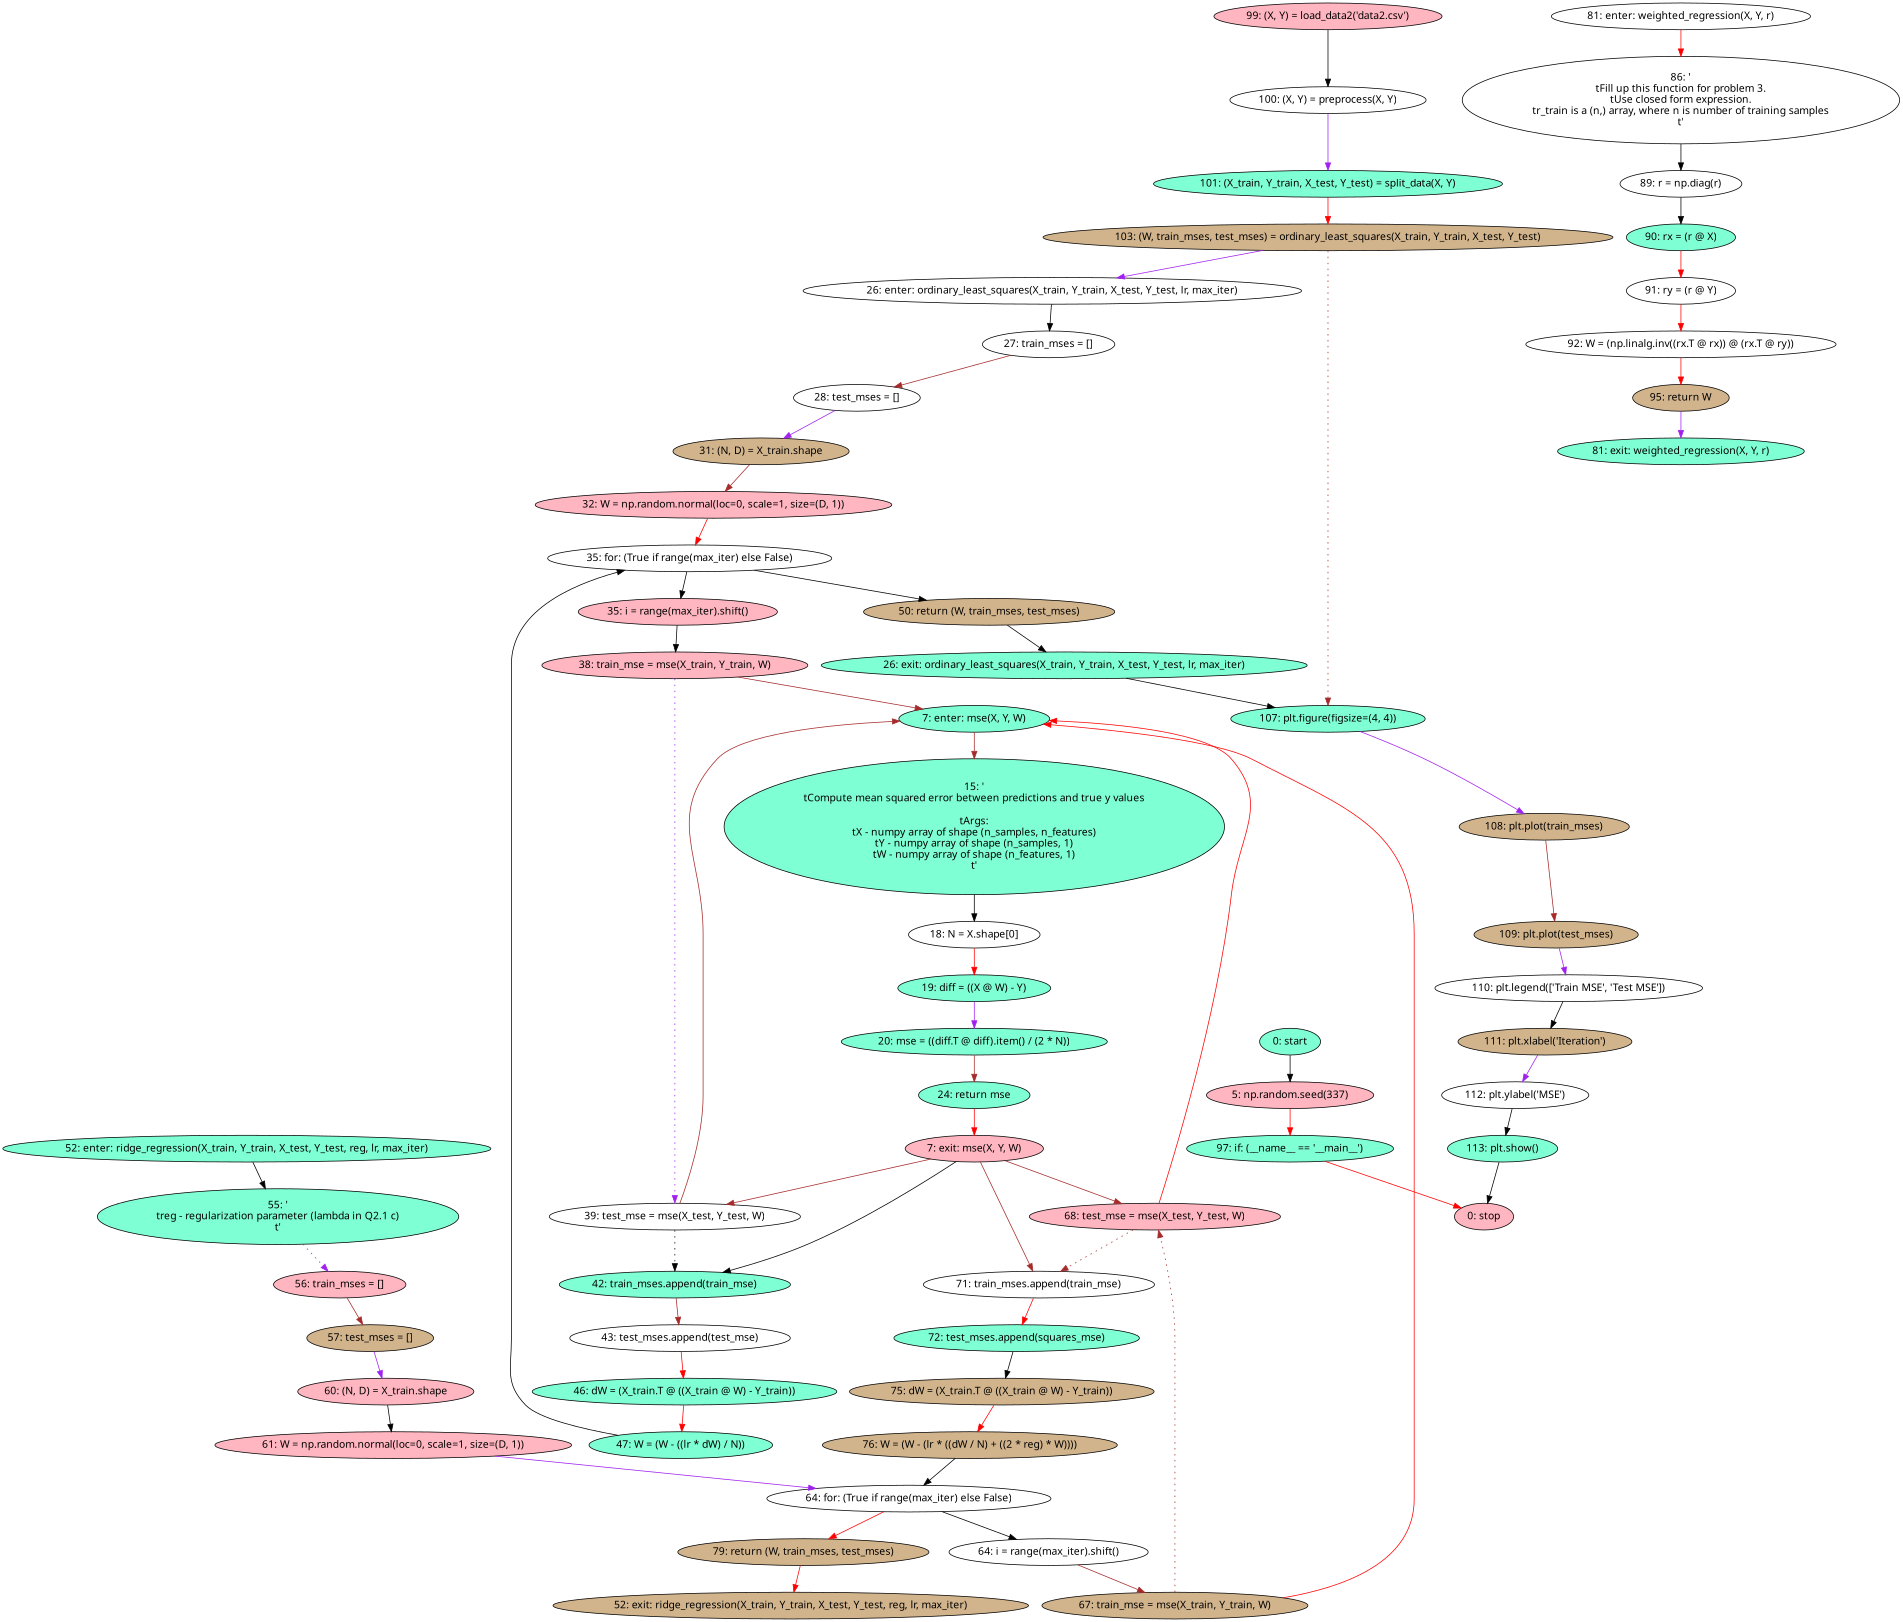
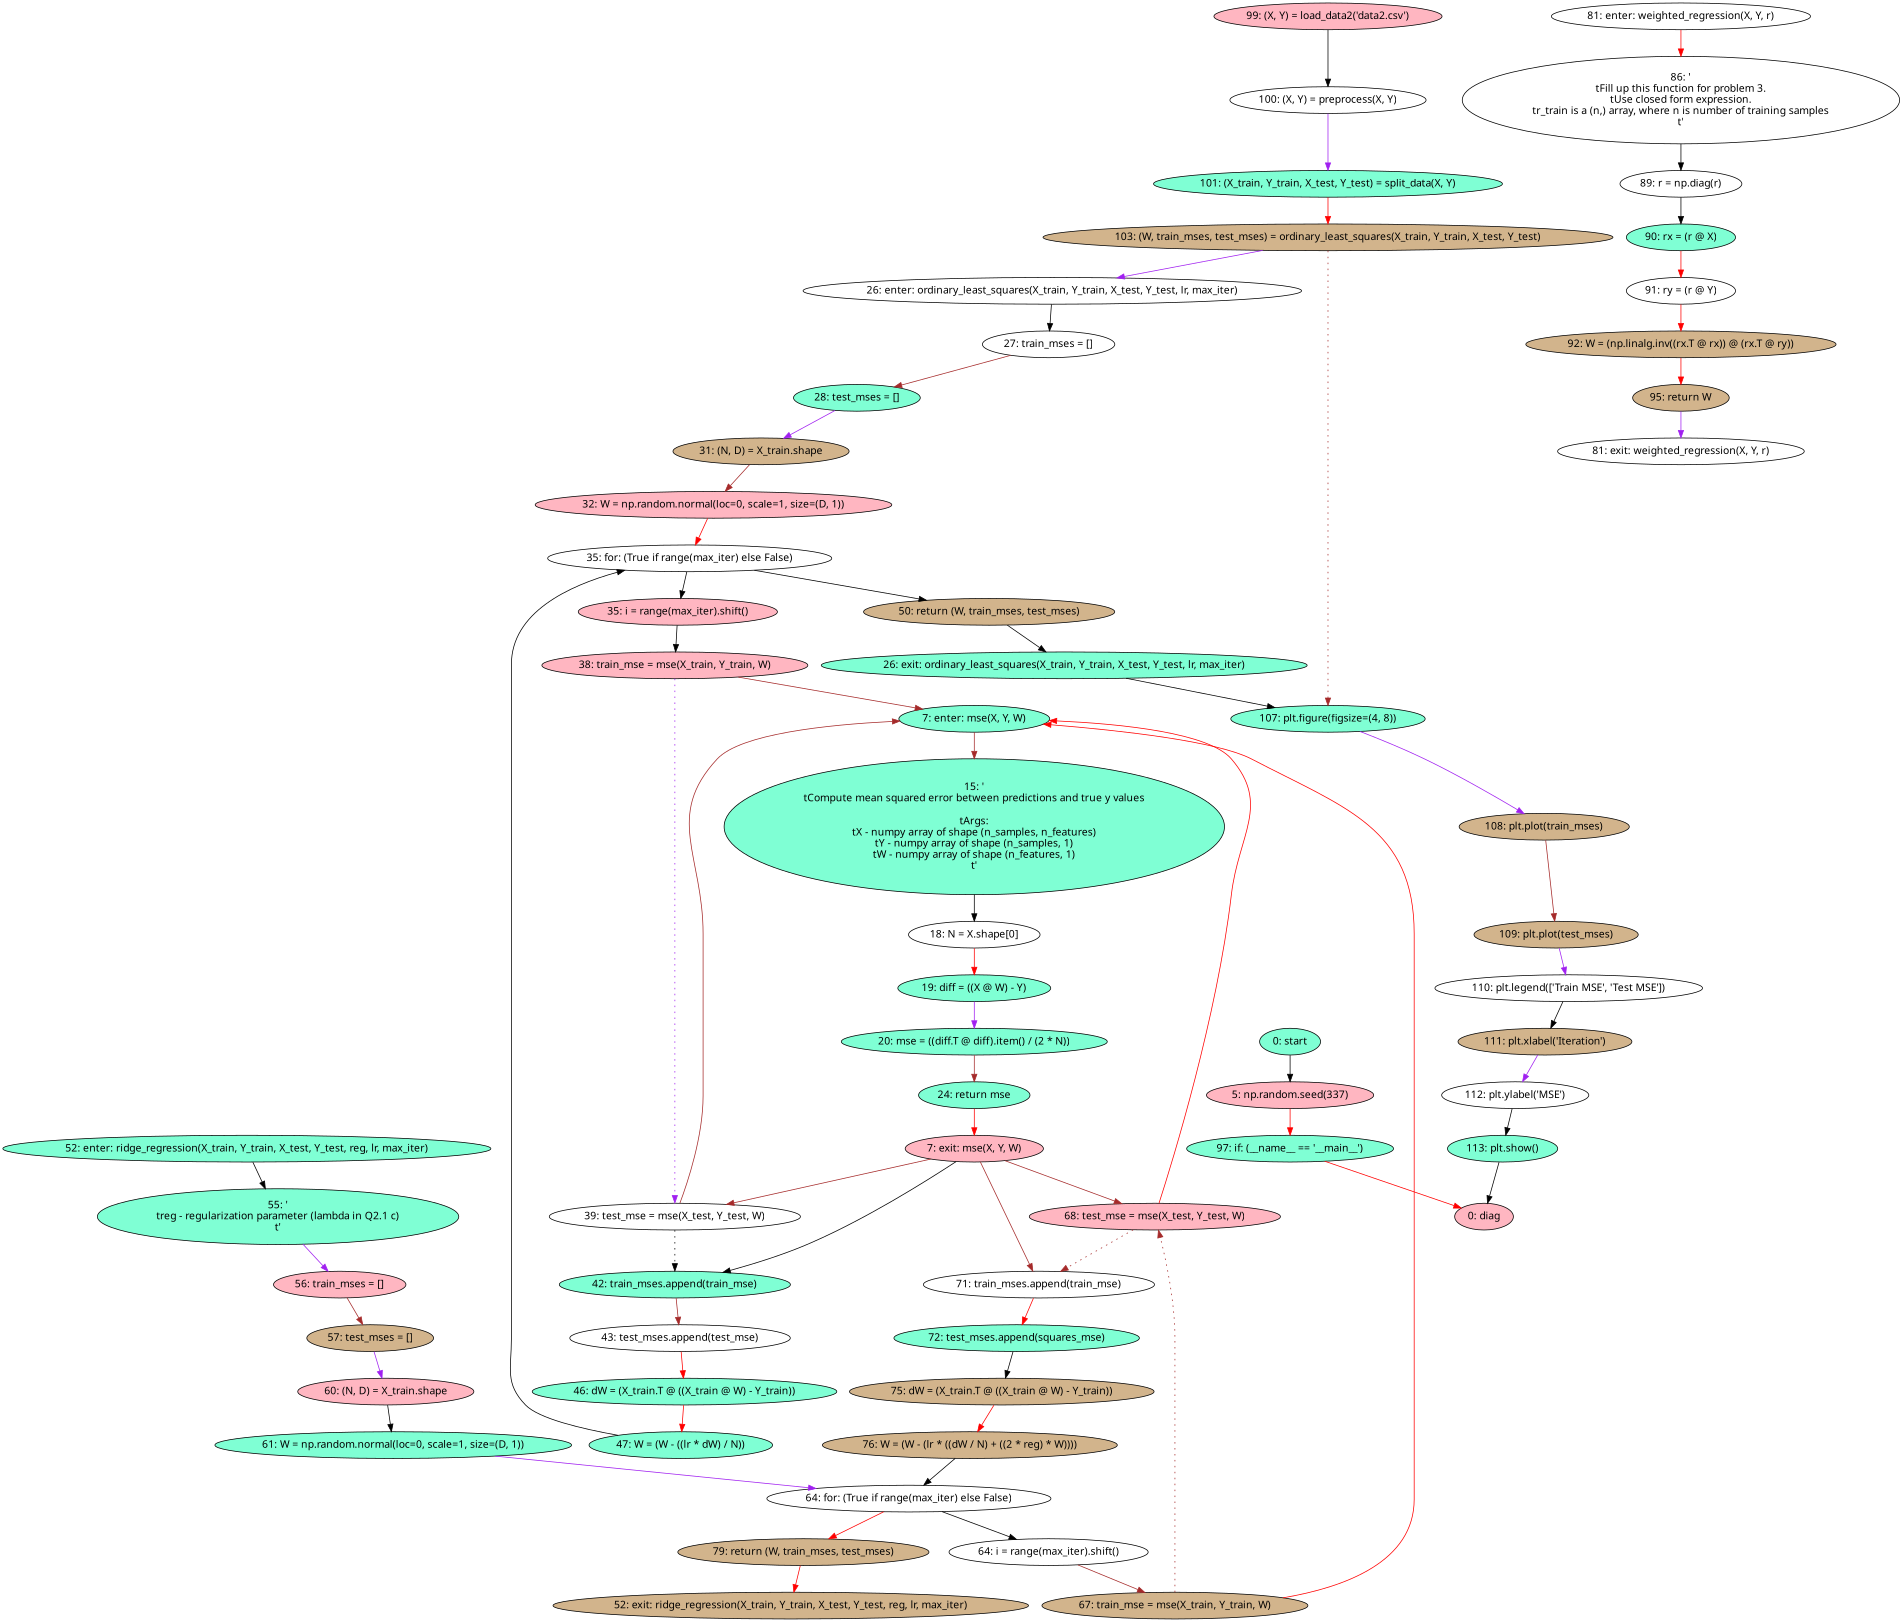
node "92: W = (np.linalg.inv((rx.T @ rx)) @ (rx.T @ ry))": fillcolor white -> tan
node "28: test_mses = []": fillcolor white -> aquamarine
node "81: exit: weighted_regression(X, Y, r)": fillcolor aquamarine -> white
node "107: plt.figure(figsize=(4, 4))": label "107: plt.figure(figsize=(4, 4))" -> "107: plt.figure(figsize=(4, 8))"
node "0: stop": label "0: stop" -> "0: diag"
edge "55: ' treg - regularization parameter (lambda in Q2.1 c) t'" -> "56: train_mses = []": style dotted -> solid
node "61: W = np.random.normal(loc=0, scale=1, size=(D, 1))": fillcolor lightpink -> aquamarine
